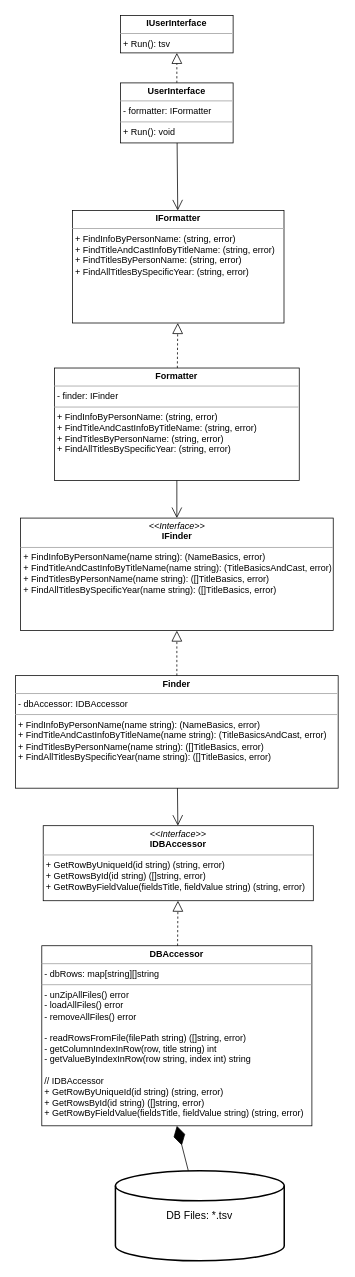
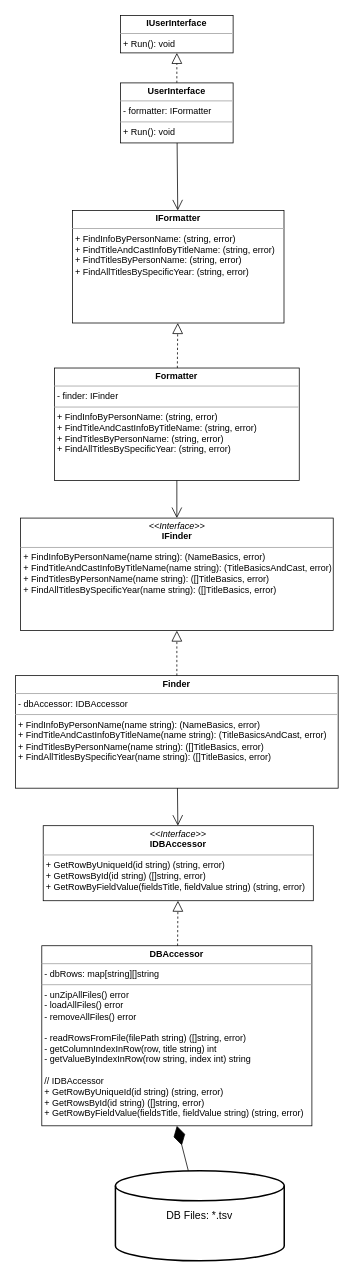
node "IUserInterface + Run(): tsv": label "IUserInterface + Run(): tsv" -> "IUserInterface + Run(): void"
